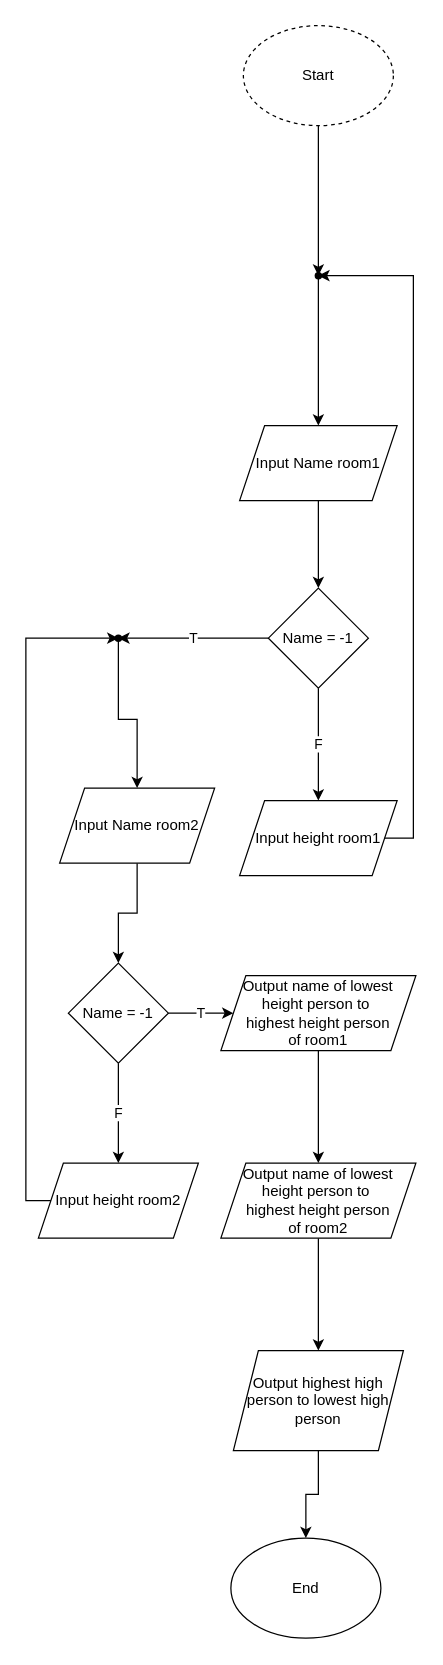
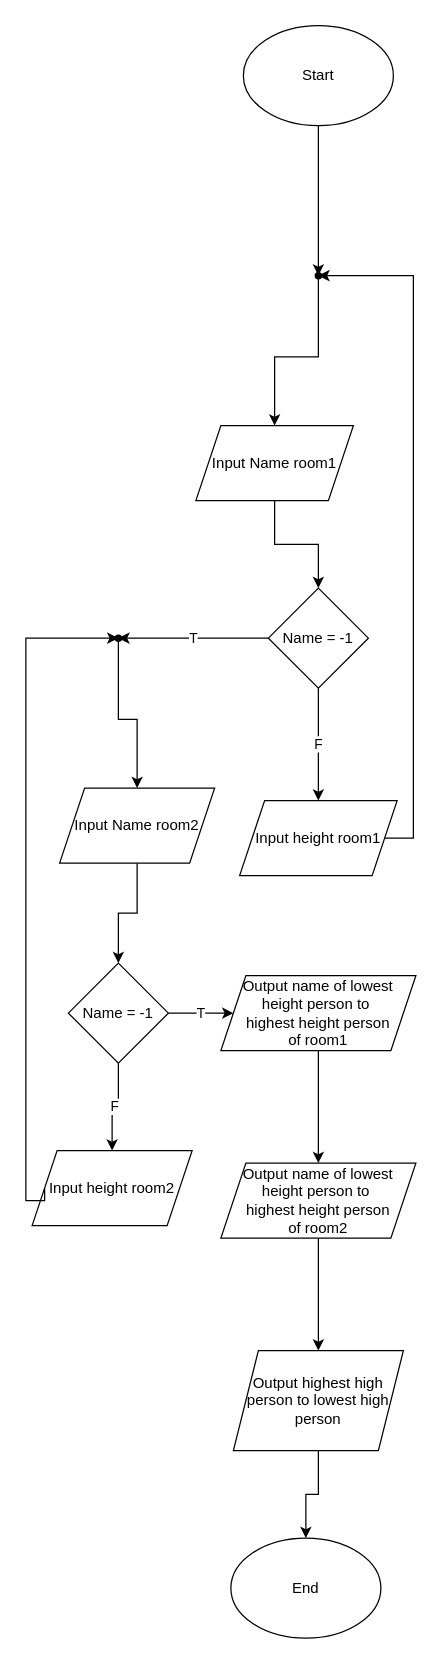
node "Start": style dashed -> solid
node "Input Name room1": moved (318, 463) -> (274, 463)
node "Input height room2": moved (118, 1201) -> (112, 1188)
